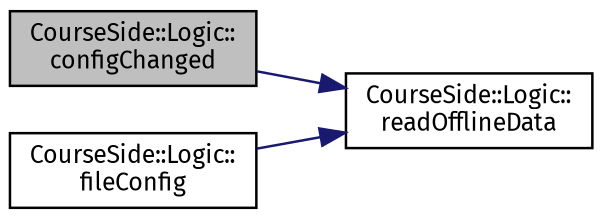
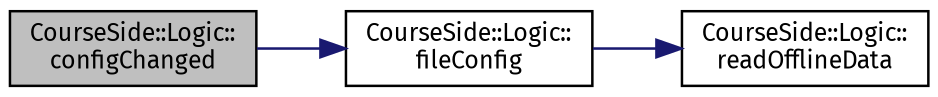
edge "CourseSide::Logic:: configChanged" -> "CourseSide::Logic:: readOfflineData": now "CourseSide::Logic:: configChanged" -> "CourseSide::Logic:: fileConfig"
